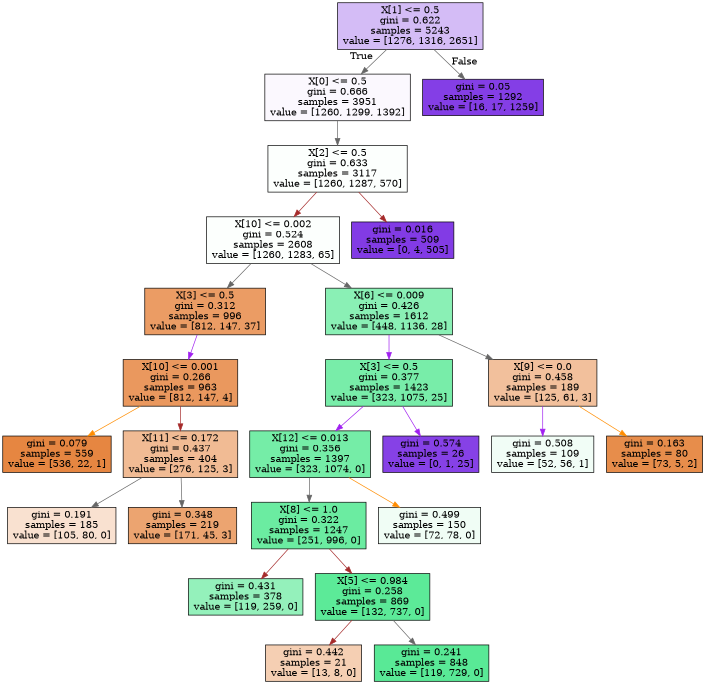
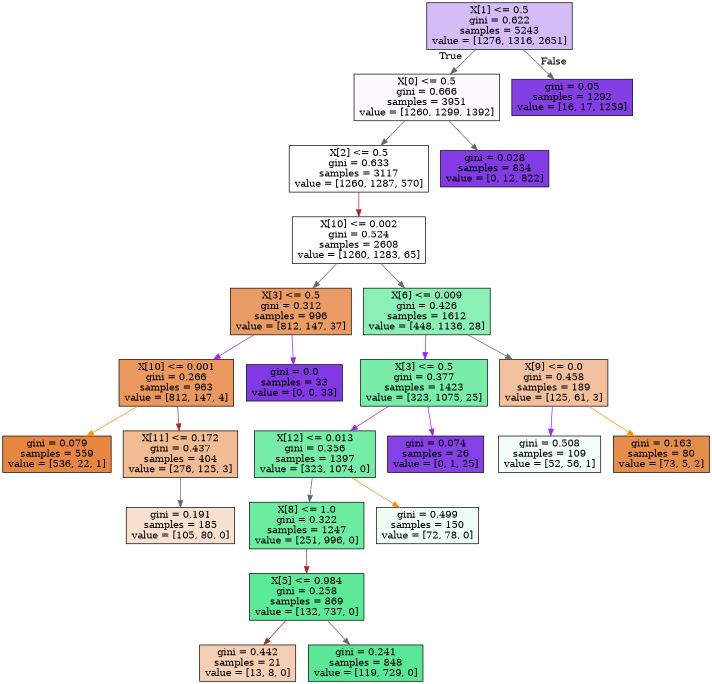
node "gini = 0.028 samples = 834 value = [0, 12, 822]": added
node "gini = 0.016 samples = 509 value = [0, 4, 505]": removed
node "gini = 0.0 samples = 33 value = [0, 0, 33]": added
node "gini = 0.574 samples = 26 value = [0, 1, 25]": label "gini = 0.574 samples = 26 value = [0, 1, 25]" -> "gini = 0.074 samples = 26 value = [0, 1, 25]"
node "gini = 0.348 samples = 219 value = [171, 45, 3]": removed
node "gini = 0.431 samples = 378 value = [119, 259, 0]": removed
